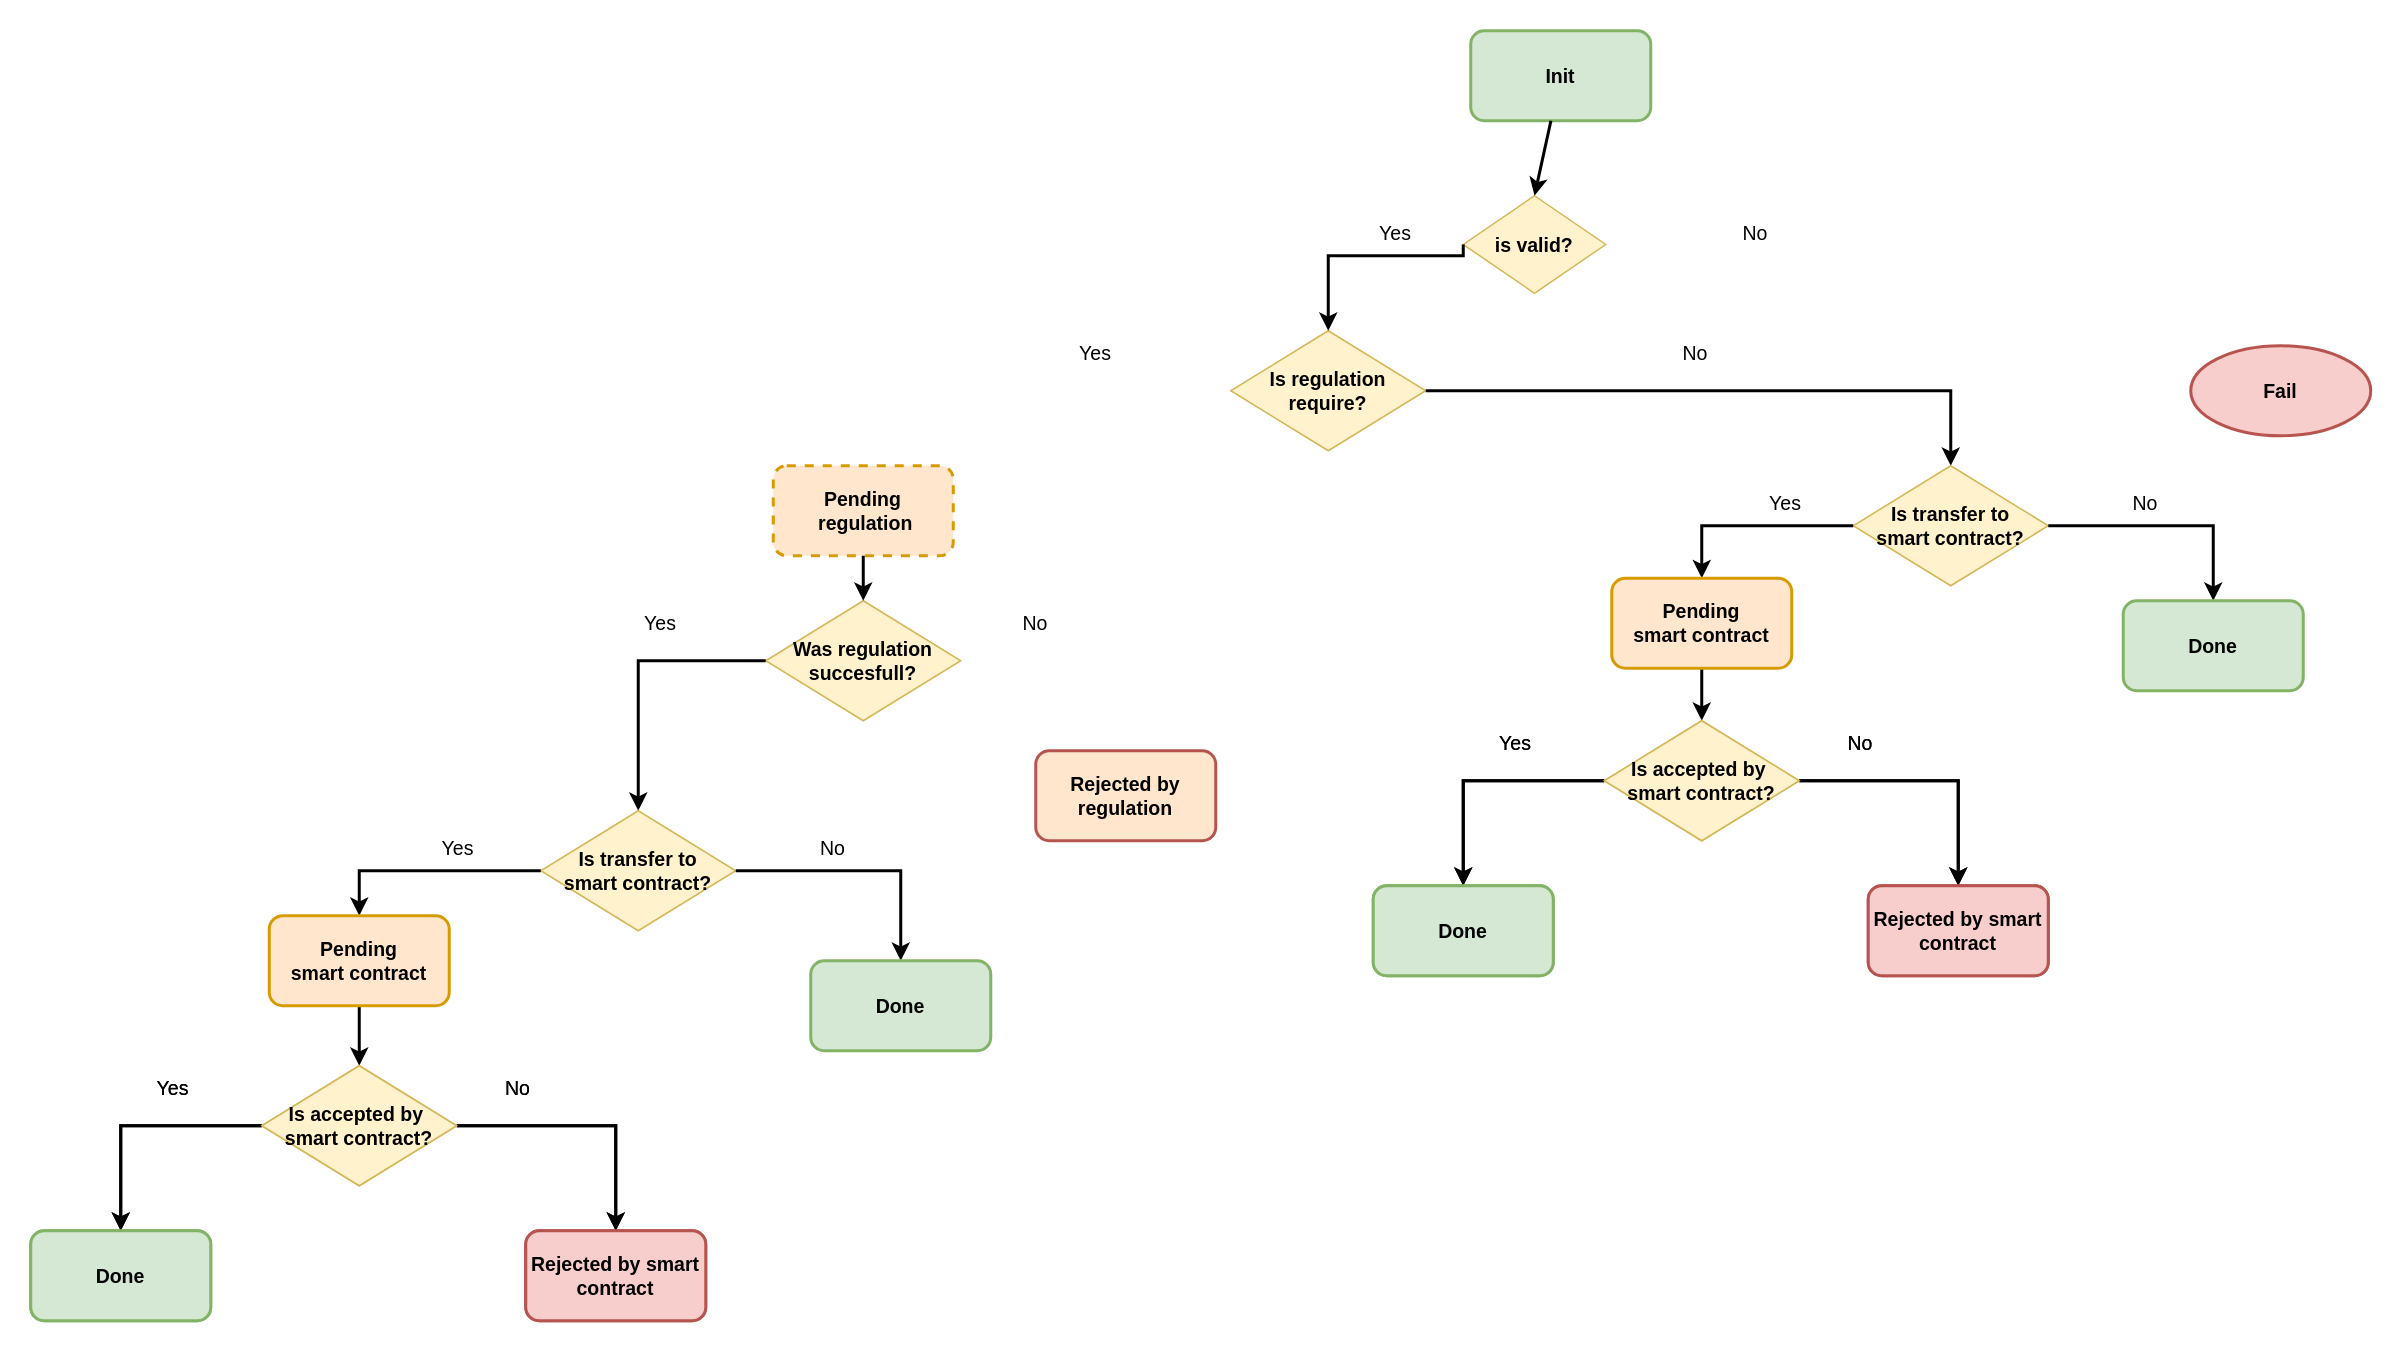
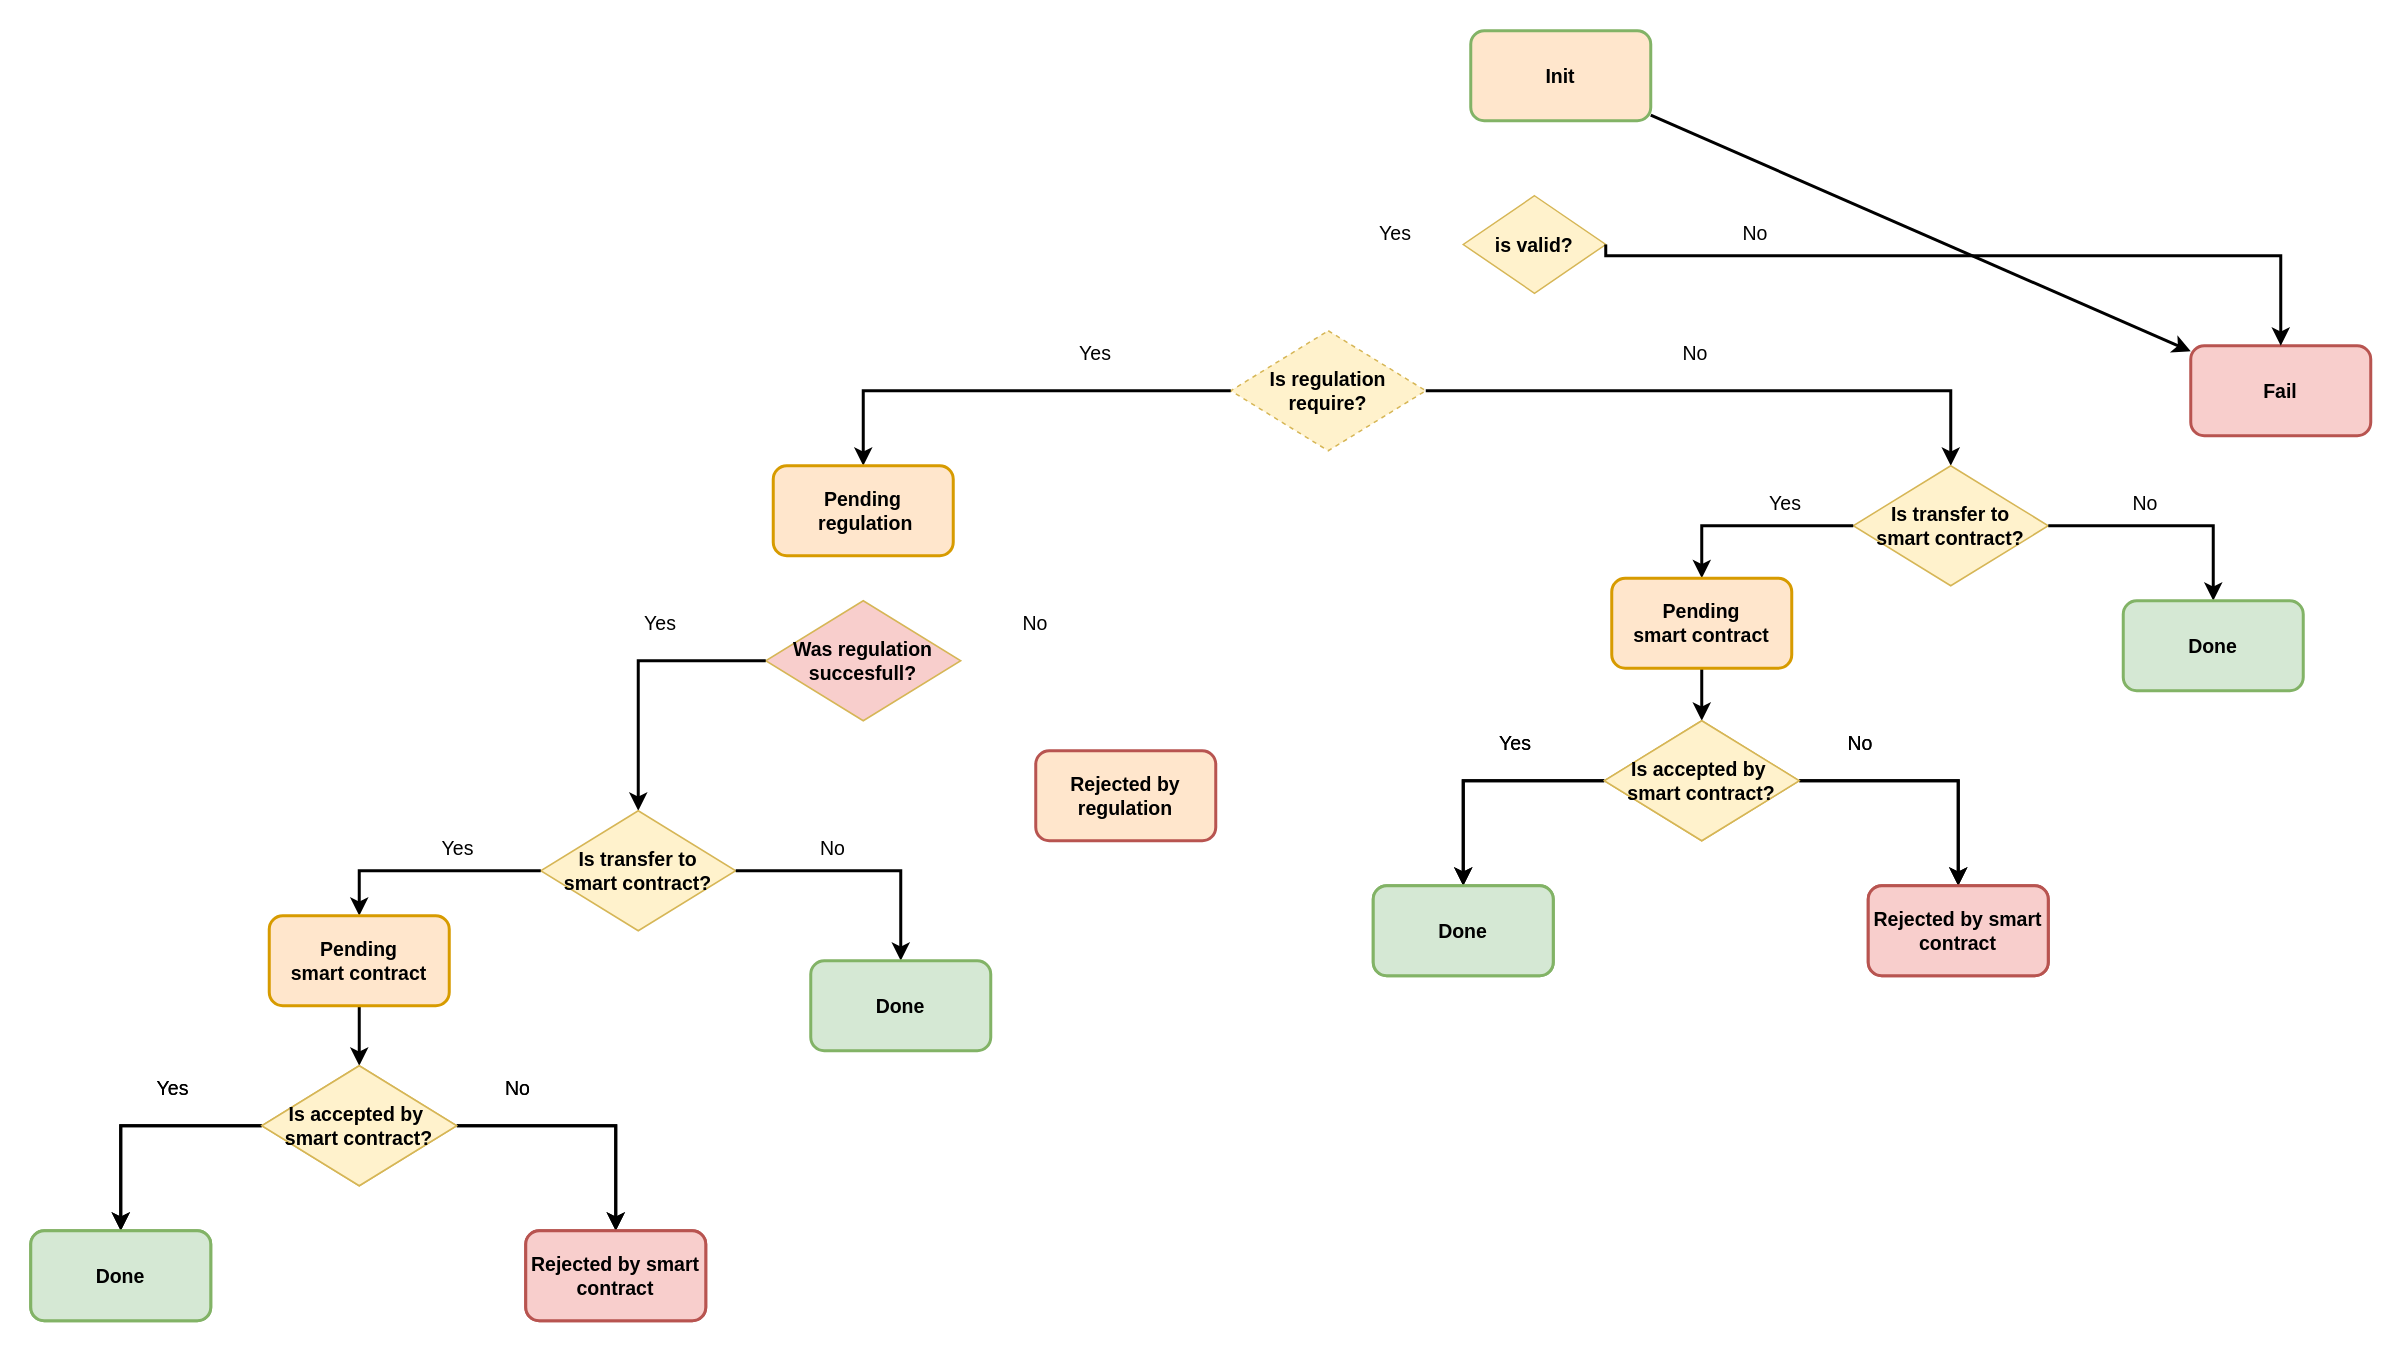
node "Init": fillcolor #d5e8d4 -> #ffe6cc
edge "Init" -> "is valid?": now "Init" -> "Fail"
edge "is valid?" -> "Is regulation require?": removed
edge "is valid?" -> "Fail": added
edge "Is regulation require?" -> "Pending regulation": added
node "Is regulation require?": style solid -> dashed
node "Fail": shape ellipse -> rounded rectangle
node "Pending regulation": style dashed -> solid
edge "Pending regulation" -> "Was regulation succesfull?": removed
node "Was regulation succesfull?": fillcolor #fff2cc -> #f8cecc
